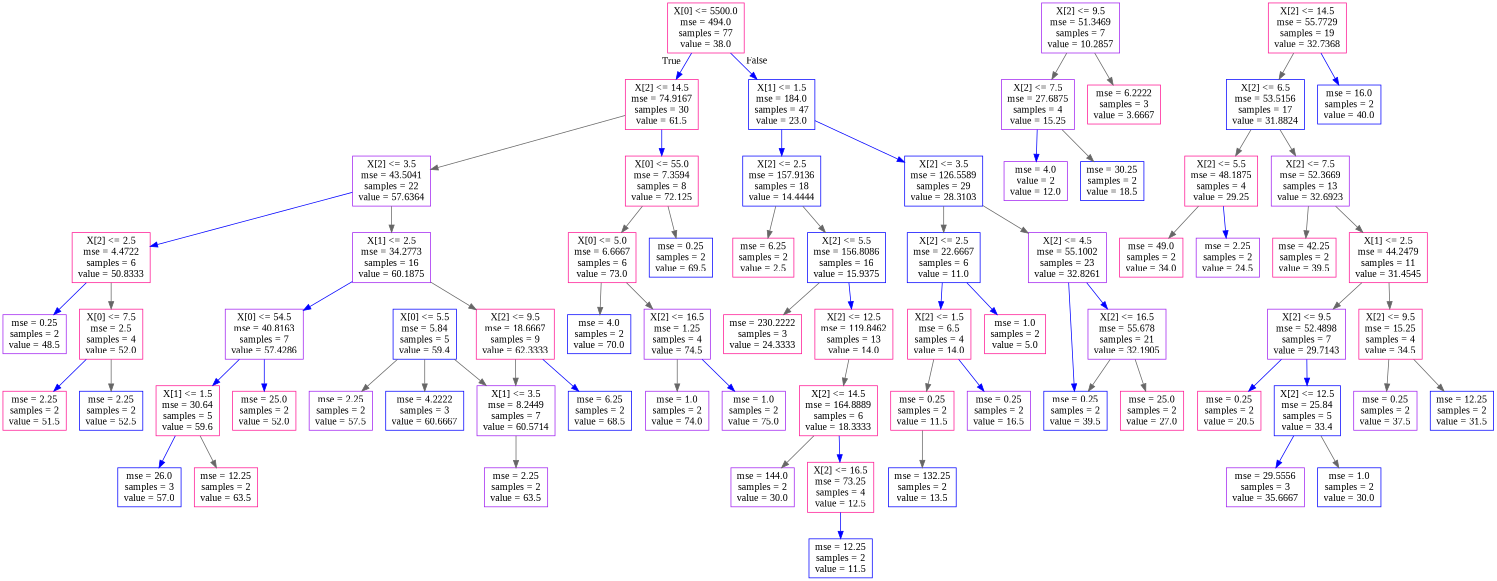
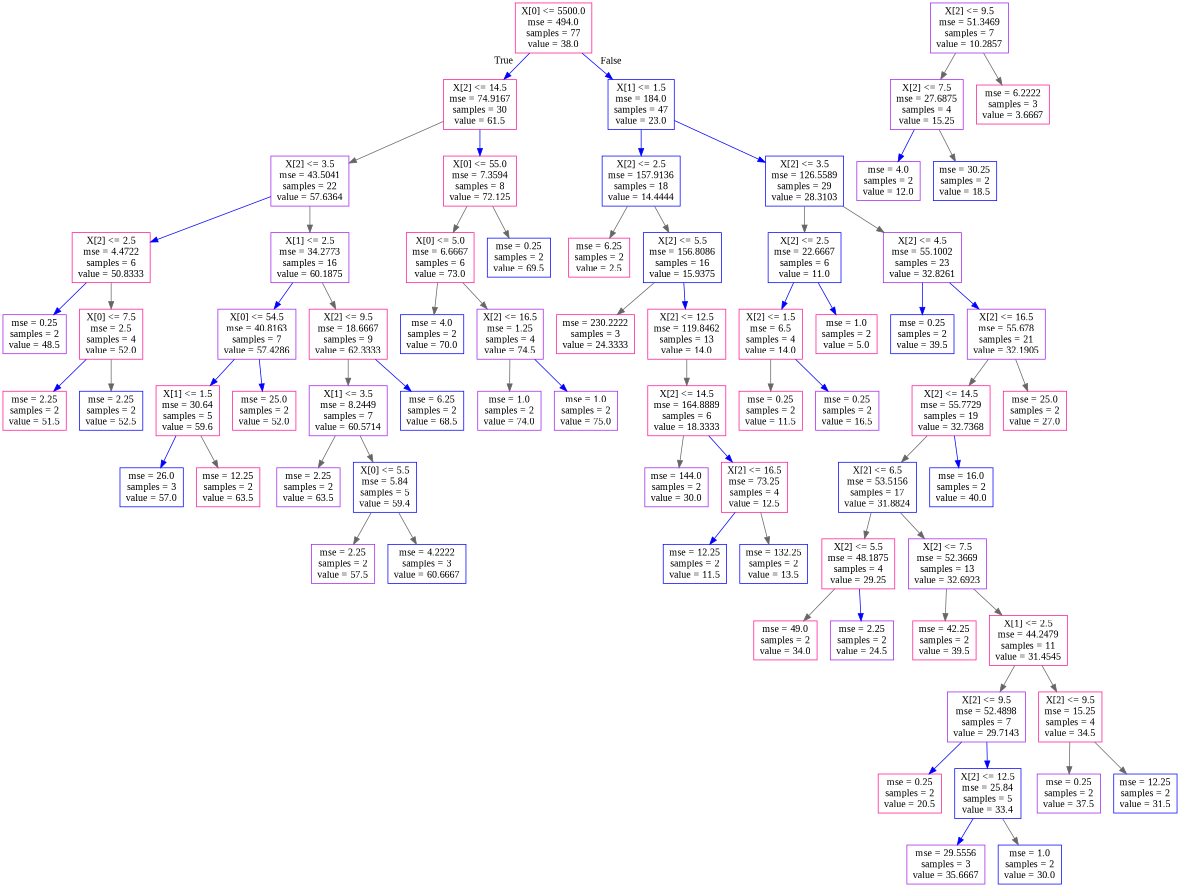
node "mse = 4.0 value = 2 value = 12.0": label "mse = 4.0 value = 2 value = 12.0" -> "mse = 4.0 samples = 2 value = 12.0"
edge "X[0] <= 5.5 mse = 5.84 samples = 5 value = 59.4" -> "X[1] <= 3.5 mse = 8.2449 samples = 7 value = 60.5714": reversed
edge "X[2] <= 16.5 mse = 55.678 samples = 21 value = 32.1905" -> "mse = 0.25 samples = 2 value = 39.5": now "X[2] <= 16.5 mse = 55.678 samples = 21 value = 32.1905" -> "X[2] <= 14.5 mse = 55.7729 samples = 19 value = 32.7368"
edge "mse = 0.25 samples = 2 value = 11.5" -> "mse = 132.25 samples = 2 value = 13.5": now "X[2] <= 16.5 mse = 73.25 samples = 4 value = 12.5" -> "mse = 132.25 samples = 2 value = 13.5"
